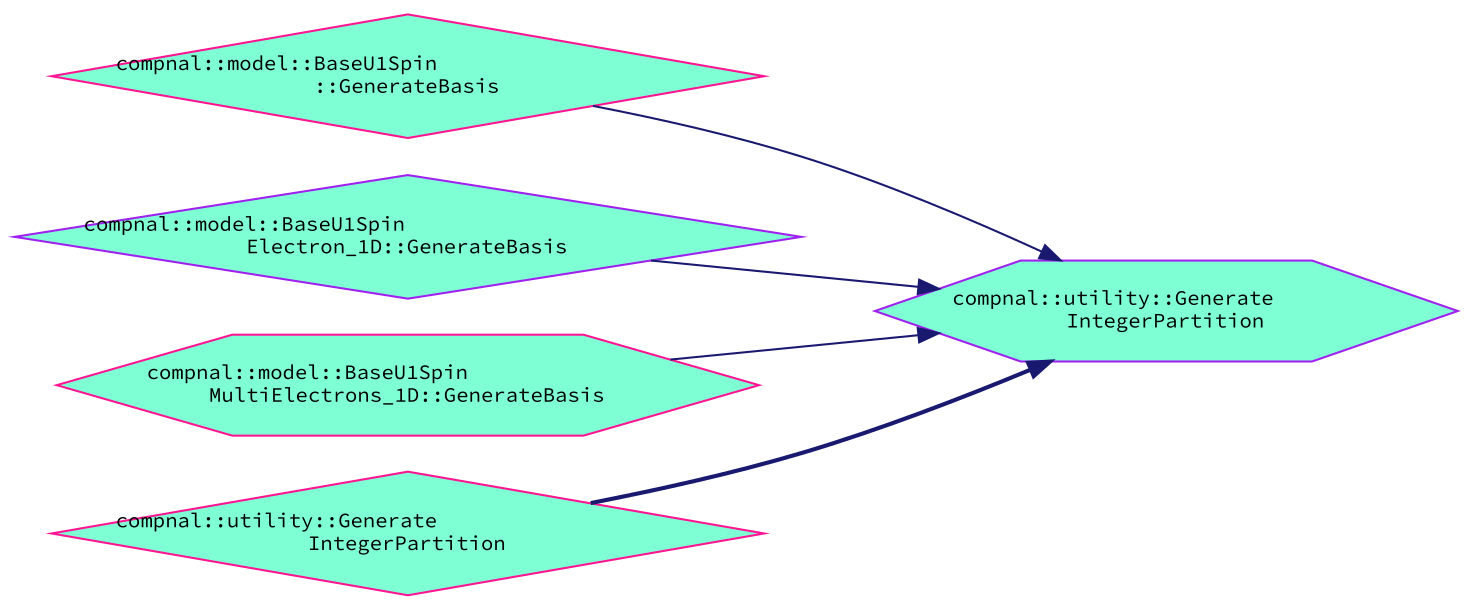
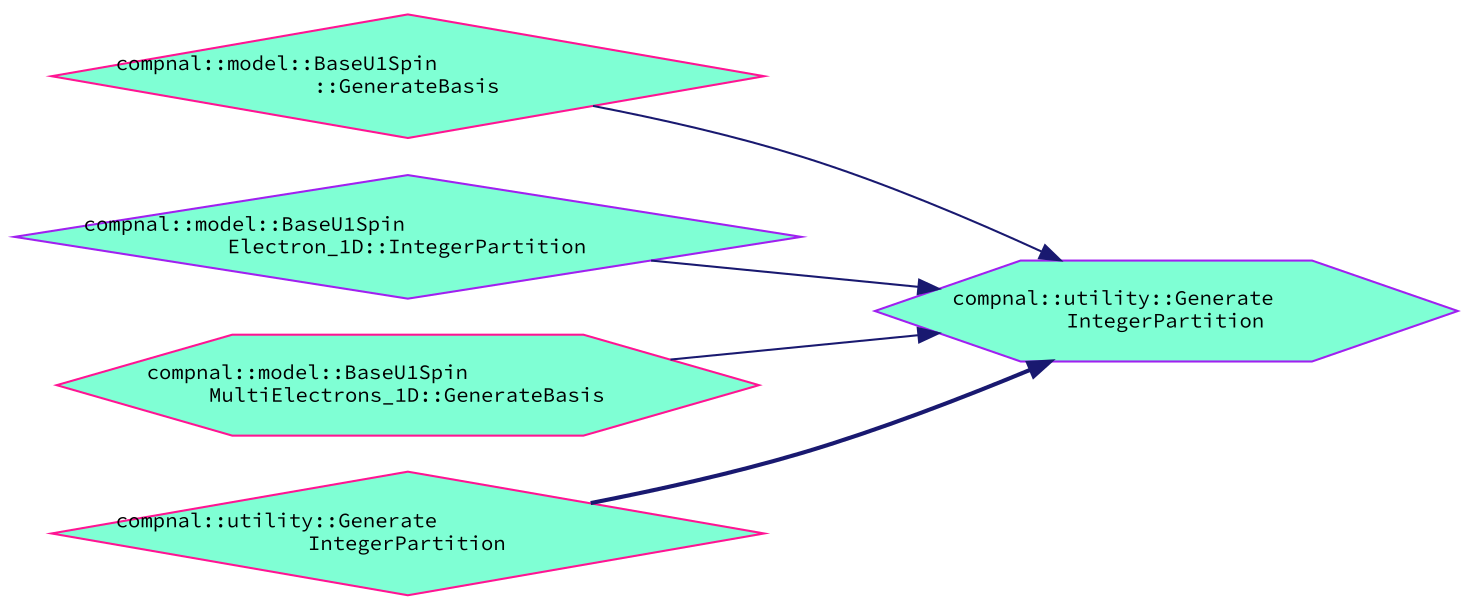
node "compnal::model::BaseU1Spin Electron_1D::GenerateBasis": label "compnal::model::BaseU1Spin Electron_1D::GenerateBasis" -> "compnal::model::BaseU1Spin Electron_1D::IntegerPartition"
